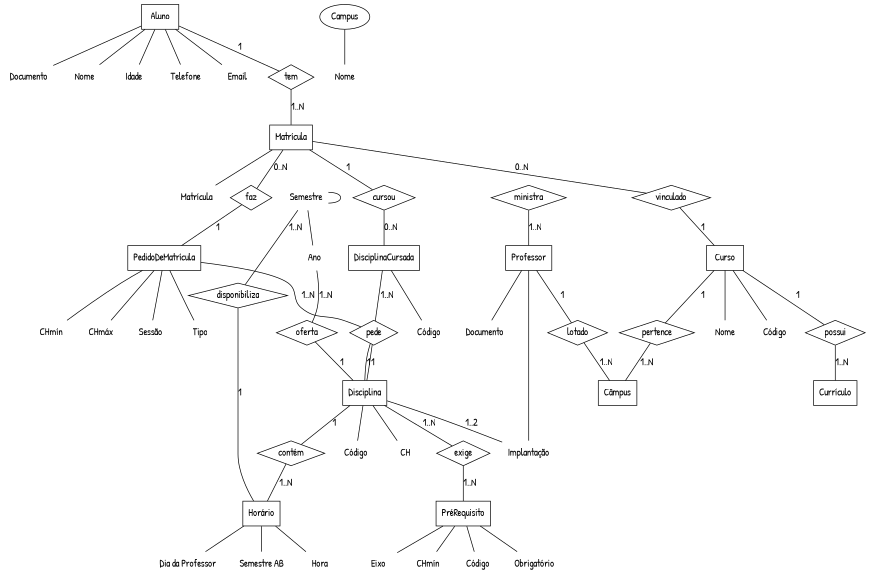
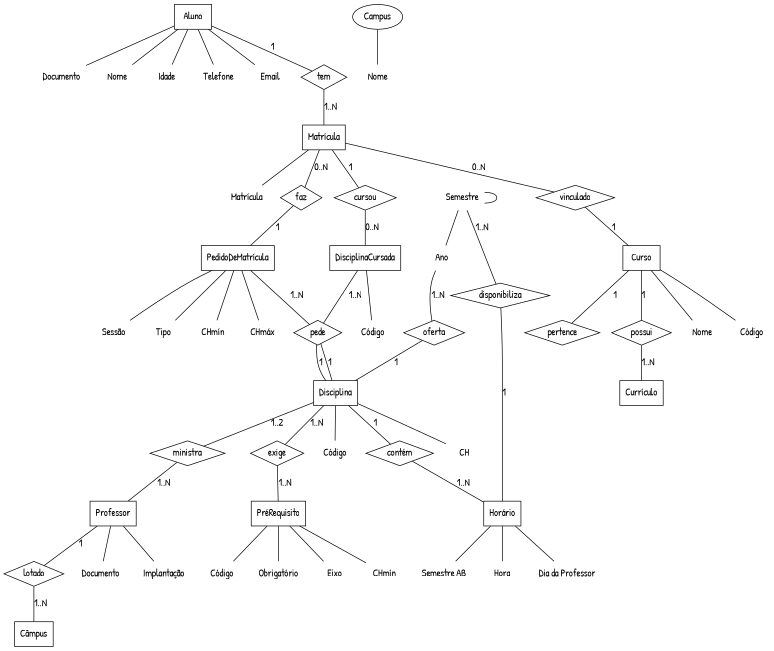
edge "pertence" -- "Câmpus": removed, label "1..N"
edge "Disciplina" -- "Implantação": now "Disciplina" -- "ministra"
